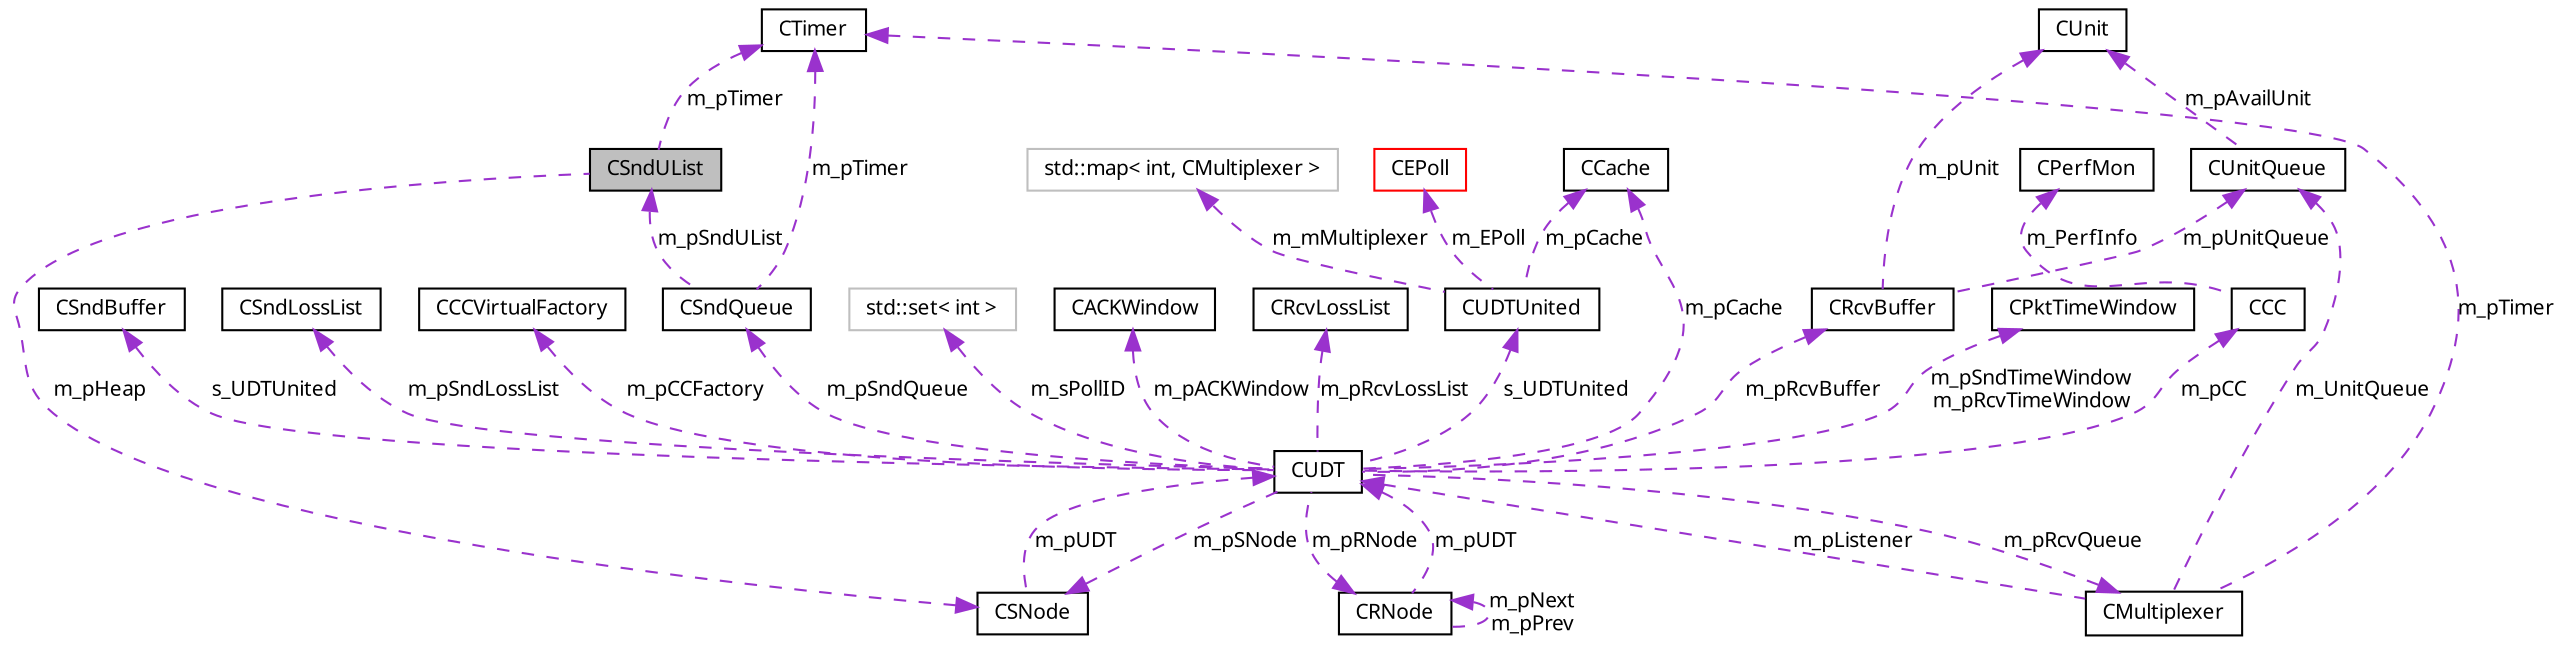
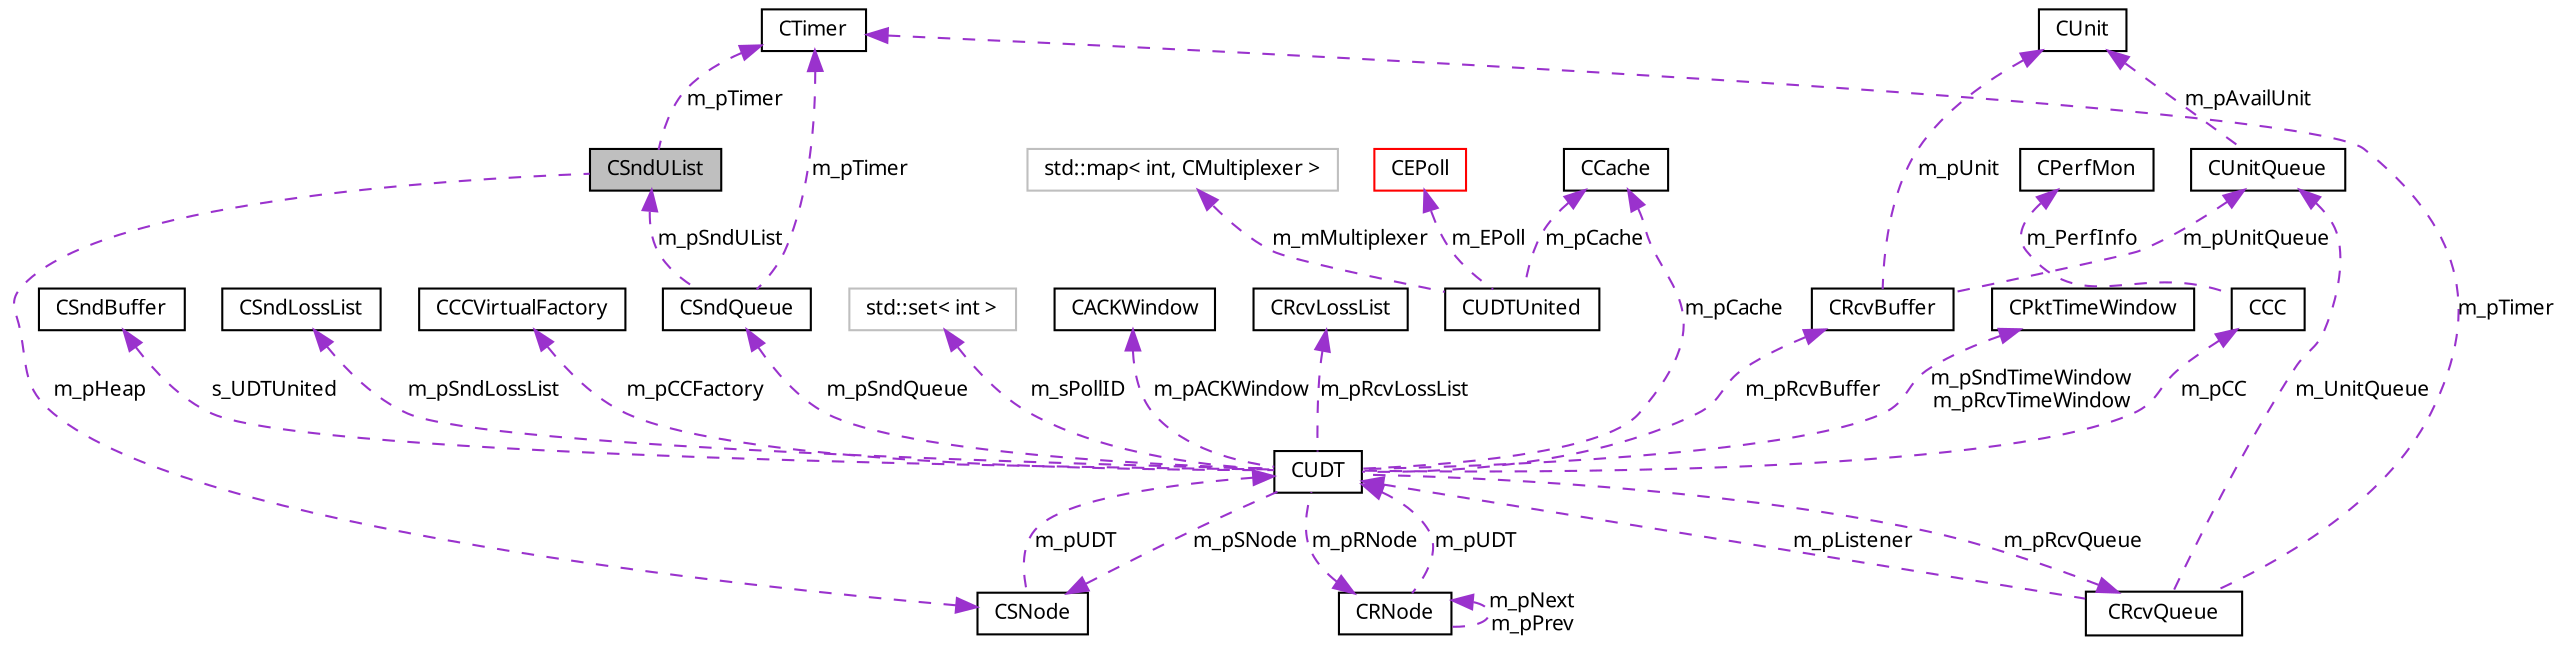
edge "CUDT" -> "CUDTUnited": removed, label "s_UDTUnited"
node "CMultiplexer": label "CMultiplexer" -> "CRcvQueue"
